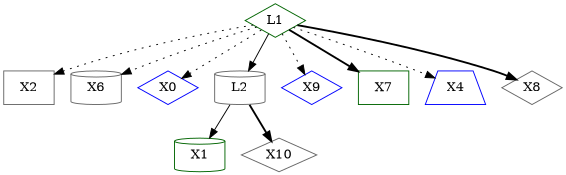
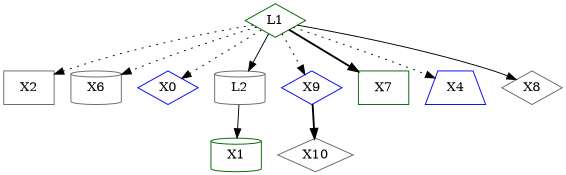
edge "L1" -> "X8": style bold -> solid
edge "L2" -> "X10": now "X9" -> "X10"
